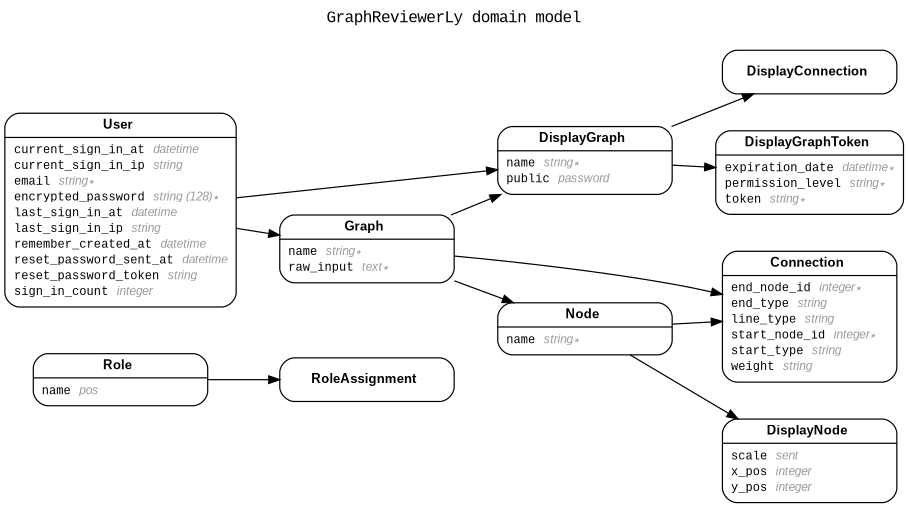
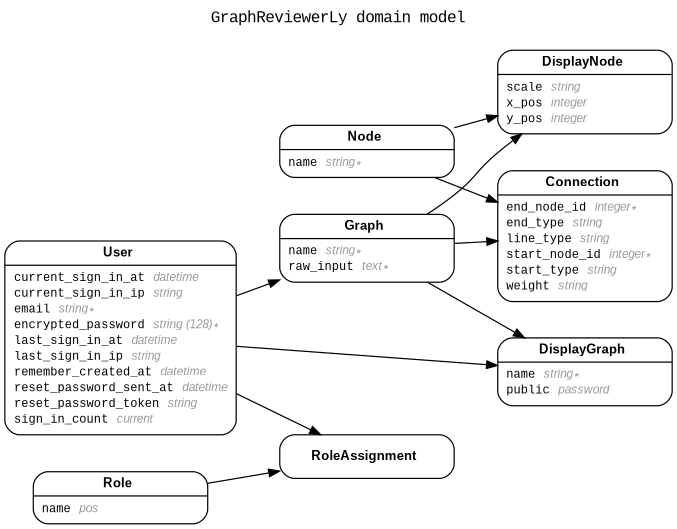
node "DisplayConnection": removed
node "DisplayGraphToken": removed
edge "Graph" -- "Node": now "Graph" -- "DisplayNode"
node "User": text "integer" -> "current"
edge "User" -- "RoleAssignment": added
node "DisplayNode": text "sent" -> "string"
